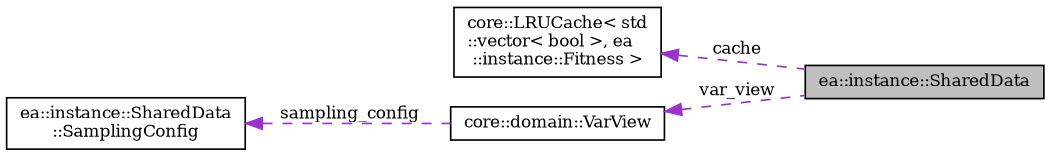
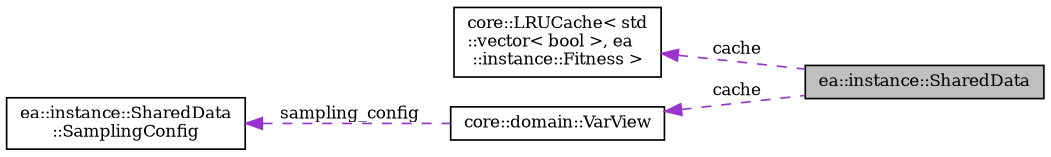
edge "ea::instance::SharedData" -> "core::domain::VarView": label " var_view" -> " cache"
